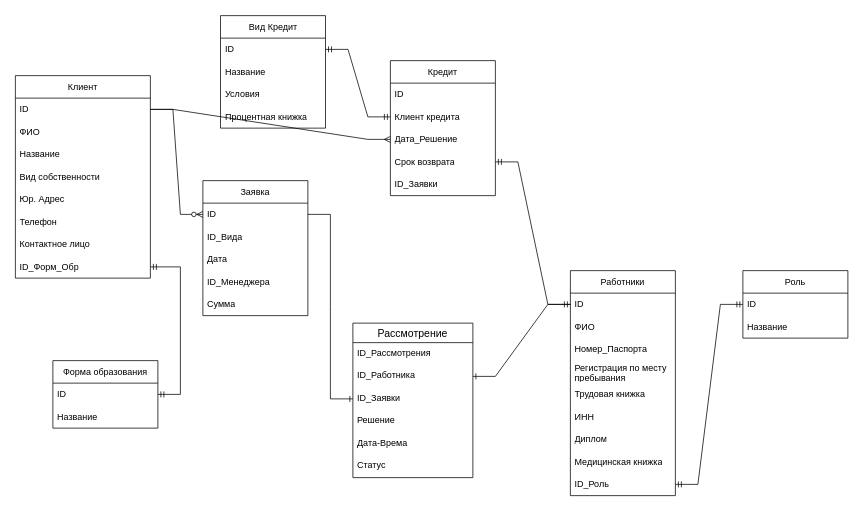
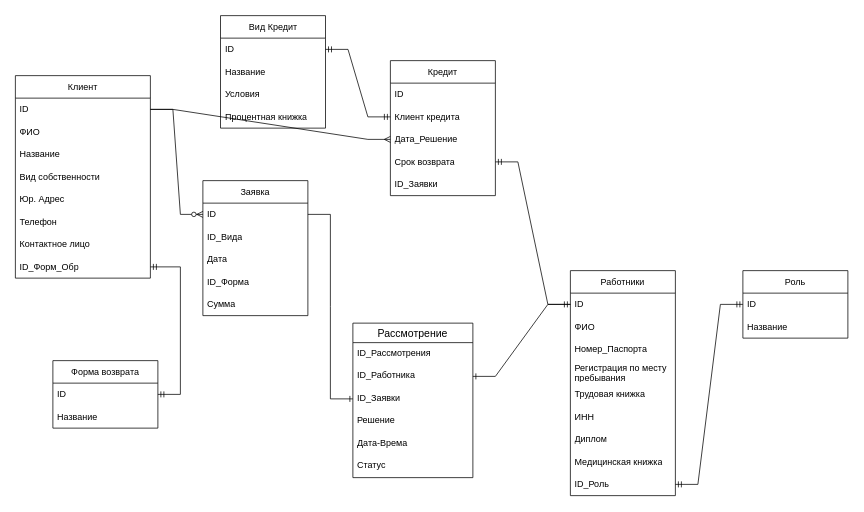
node "ID_Менеджера": label "ID_Менеджера" -> "ID_Форма"
node "Форма образования": label "Форма образования" -> "Форма возврата"
